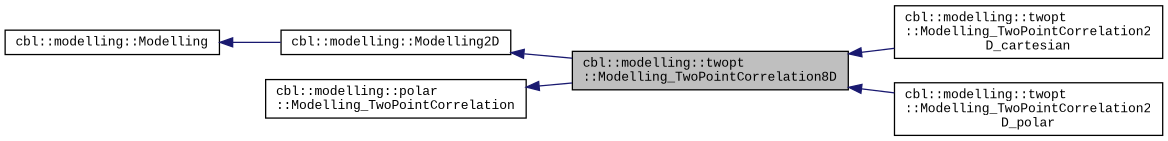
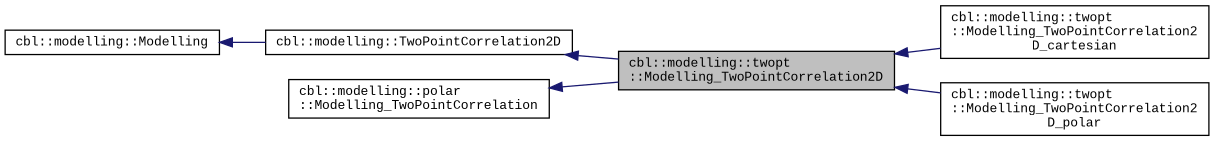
node "cbl::modelling::Modelling2D": label "cbl::modelling::Modelling2D" -> "cbl::modelling::TwoPointCorrelation2D"
node "cbl::modelling::twopt ::Modelling_TwoPointCorrelation8D": label "cbl::modelling::twopt ::Modelling_TwoPointCorrelation8D" -> "cbl::modelling::twopt ::Modelling_TwoPointCorrelation2D"
